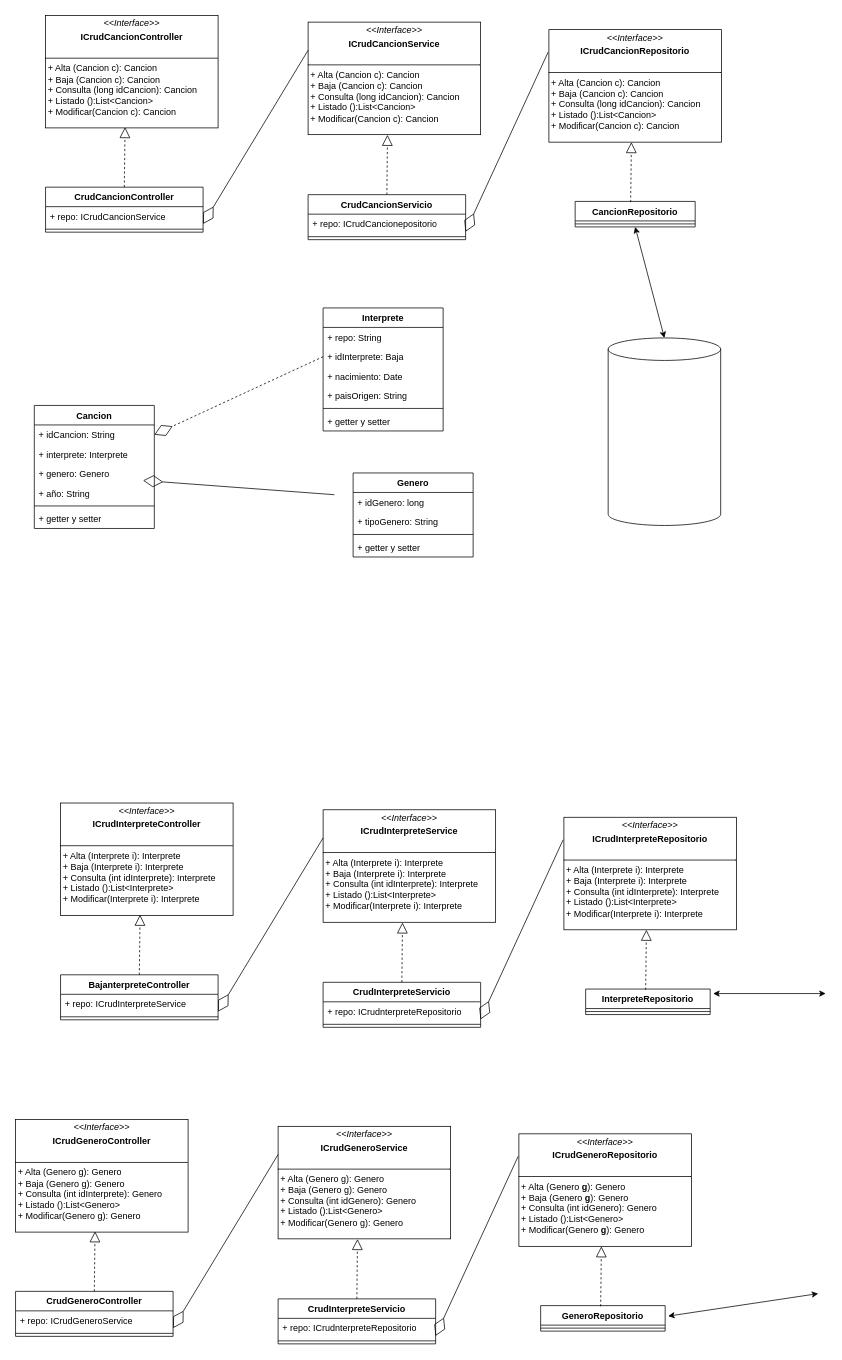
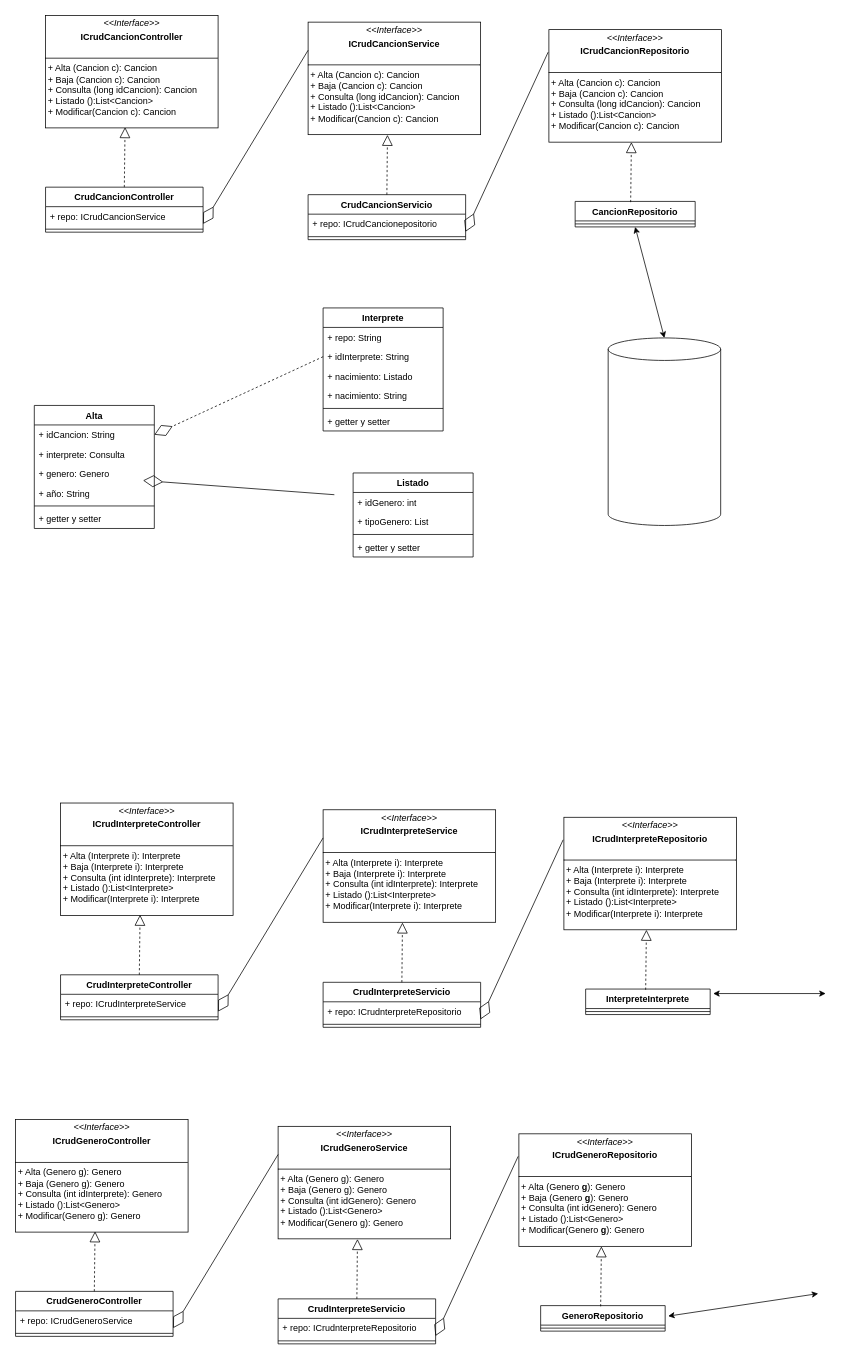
node "+ idInterprete: Baja": label "+ idInterprete: Baja" -> "+ idInterprete: String"
node "+ nacimiento: Date": label "+ nacimiento: Date" -> "+ nacimiento: Listado"
node "+ paisOrigen: String": label "+ paisOrigen: String" -> "+ nacimiento: String"
node "Cancion": label "Cancion" -> "Alta"
node "+ interprete: Interprete": label "+ interprete: Interprete" -> "+ interprete: Consulta"
node "Genero": label "Genero" -> "Listado"
node "+ idGenero: long": label "+ idGenero: long" -> "+ idGenero: int"
node "+ tipoGenero: String": label "+ tipoGenero: String" -> "+ tipoGenero: List"
node "BajanterpreteController": label "BajanterpreteController" -> "CrudInterpreteController"
node "InterpreteRepositorio": label "InterpreteRepositorio" -> "InterpreteInterprete"
